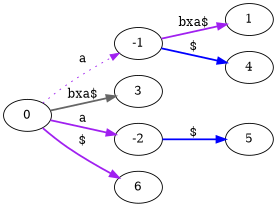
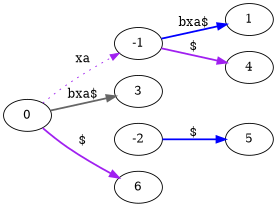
edge "-1" -> "1": color purple -> blue
edge "-1" -> "4": color blue -> purple
edge "0" -> "-1": label "a" -> "xa"
edge "0" -> "-2": removed, label "a"
